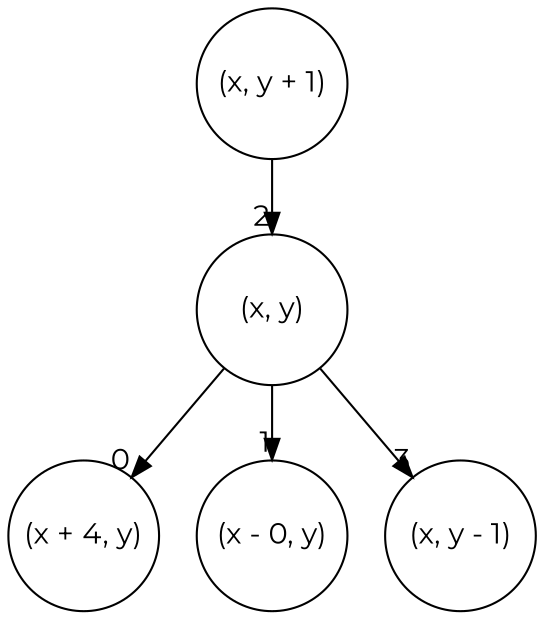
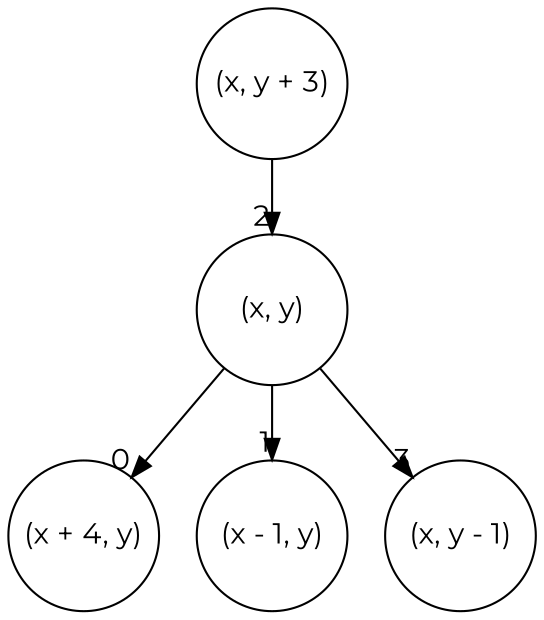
node "(x, y + 1)": label "(x, y + 1)" -> "(x, y + 3)"
node "(x - 0, y)": label "(x - 0, y)" -> "(x - 1, y)"
